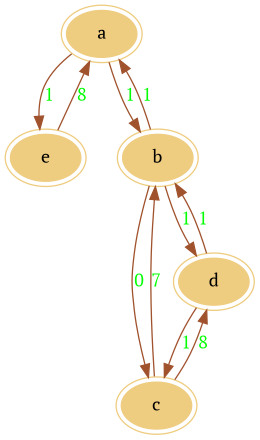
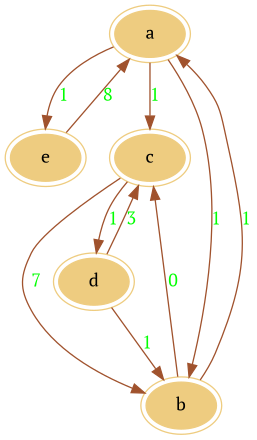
edge "a" -> "c": added, label "1"
edge "b" -> "d": removed, label "1"
edge "d" -> "c": label "1" -> "3"
edge "c" -> "d": label "8" -> "1"
